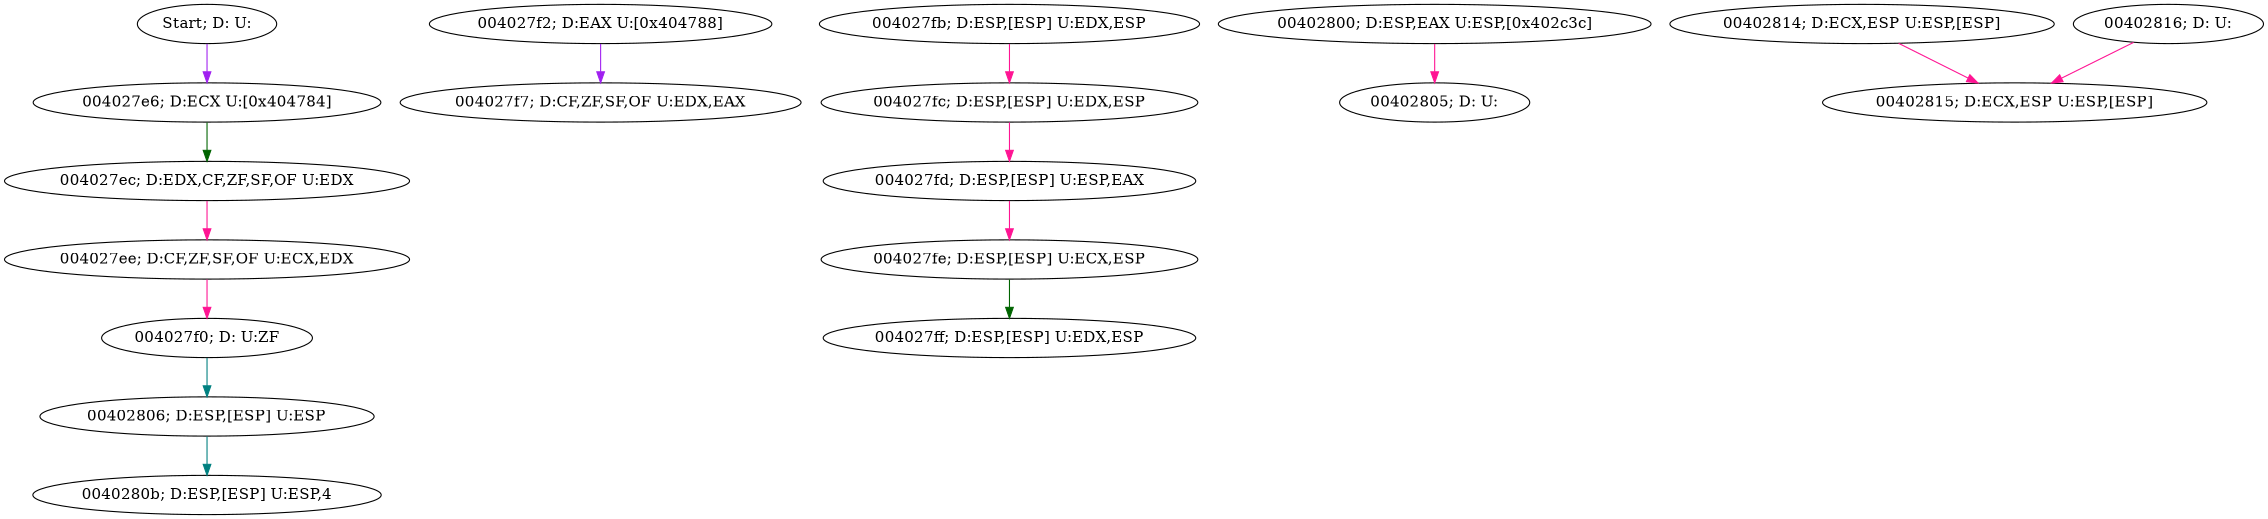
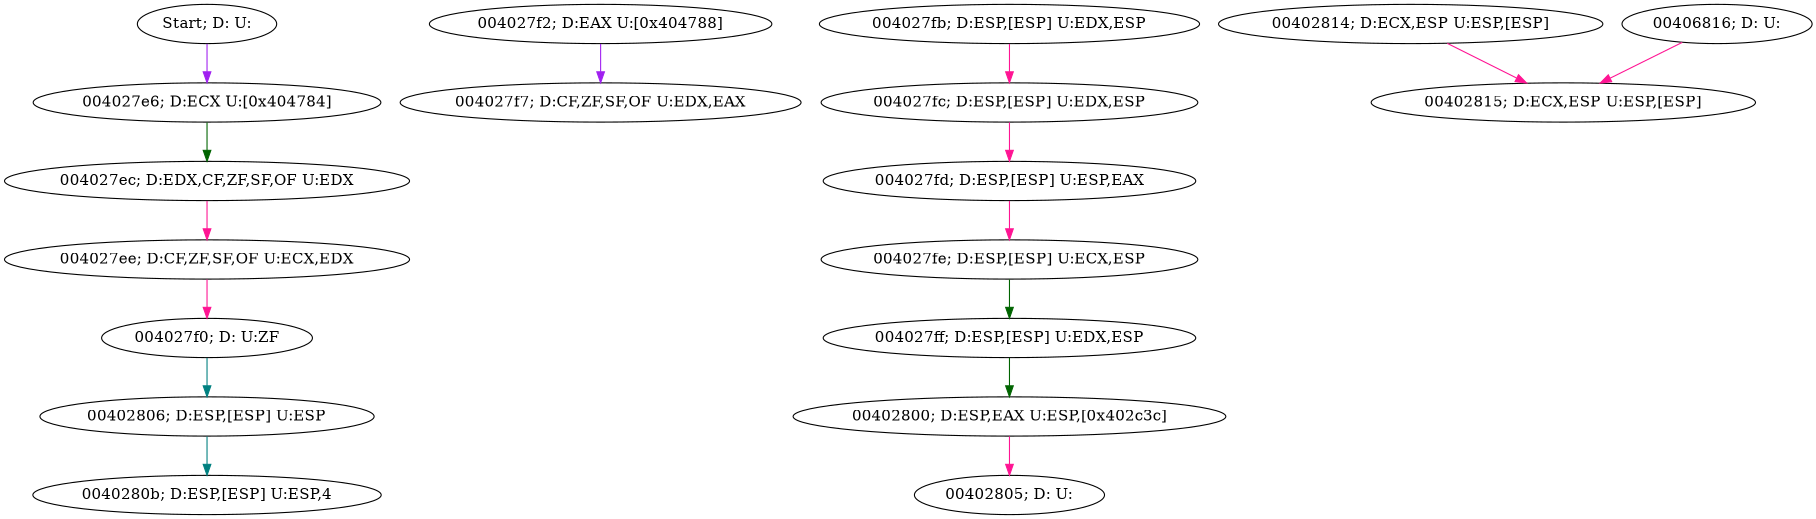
node "00402816; D: U:": label "00402816; D: U:" -> "00406816; D: U:"
edge "004027ff; D:ESP,[ESP] U:EDX,ESP" -> "00402800; D:ESP,EAX U:ESP,[0x402c3c]": added
